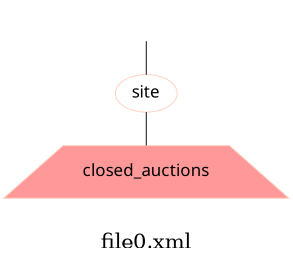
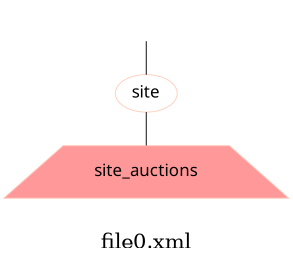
node "closed_auctions": label "closed_auctions" -> "site_auctions"
